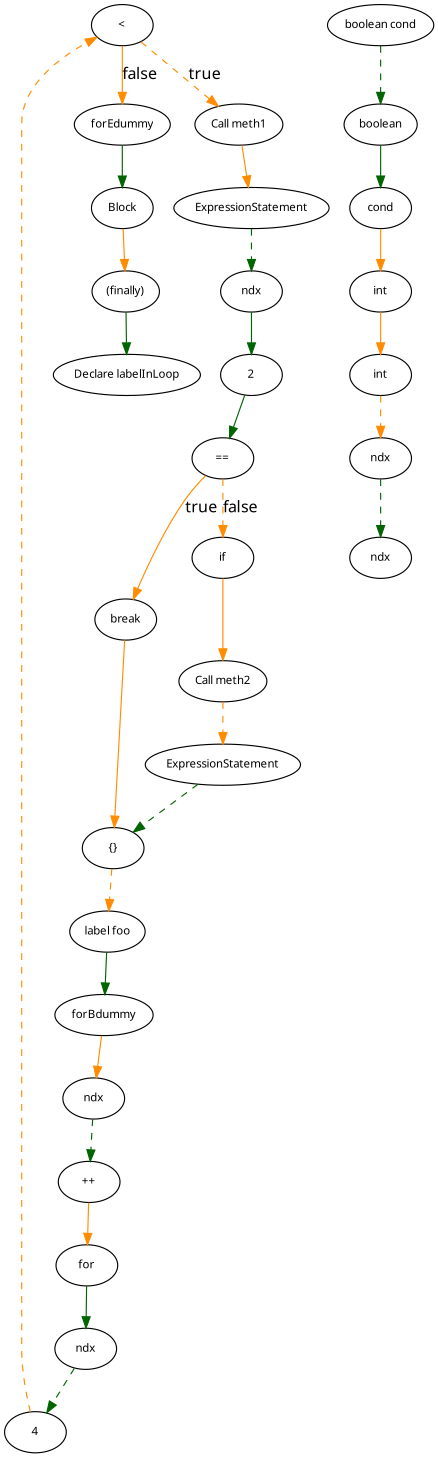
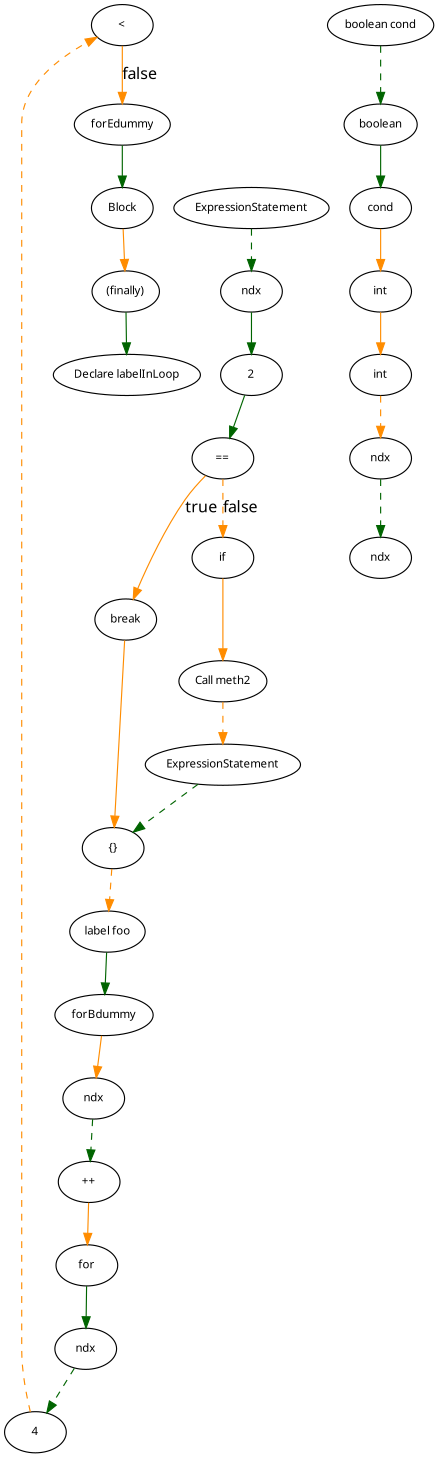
node "Call meth1": removed
